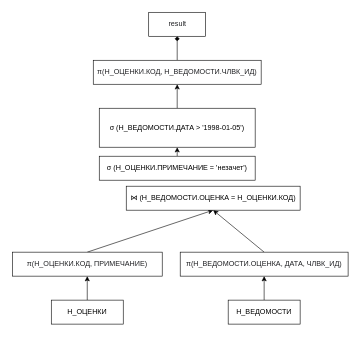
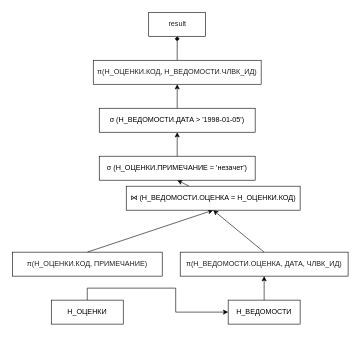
node "σ (Н_ВЕДОМОСТИ.ДАТА > '1998-01-05')": size 156x39 -> 156x24
edge "⋈ (Н_ВЕДОМОСТИ.ОЦЕНКА = Н_ОЦЕНКИ.КОД)" -> "σ (Н_ОЦЕНКИ.ПРИМЕЧАНИЕ = 'незачет')": added
edge "Н_ОЦЕНКИ" -> "π(Н_ОЦЕНКИ.КОД, ПРИМЕЧАНИЕ)": now "Н_ОЦЕНКИ" -> "Н_ВЕДОМОСТИ"
